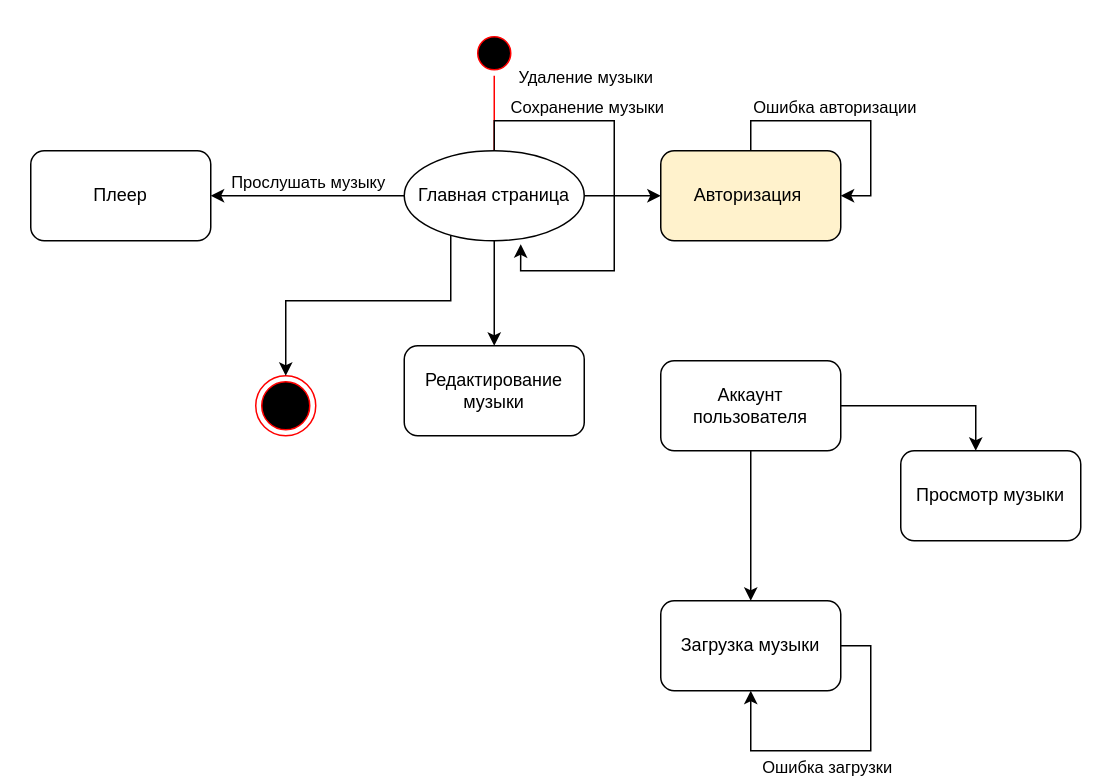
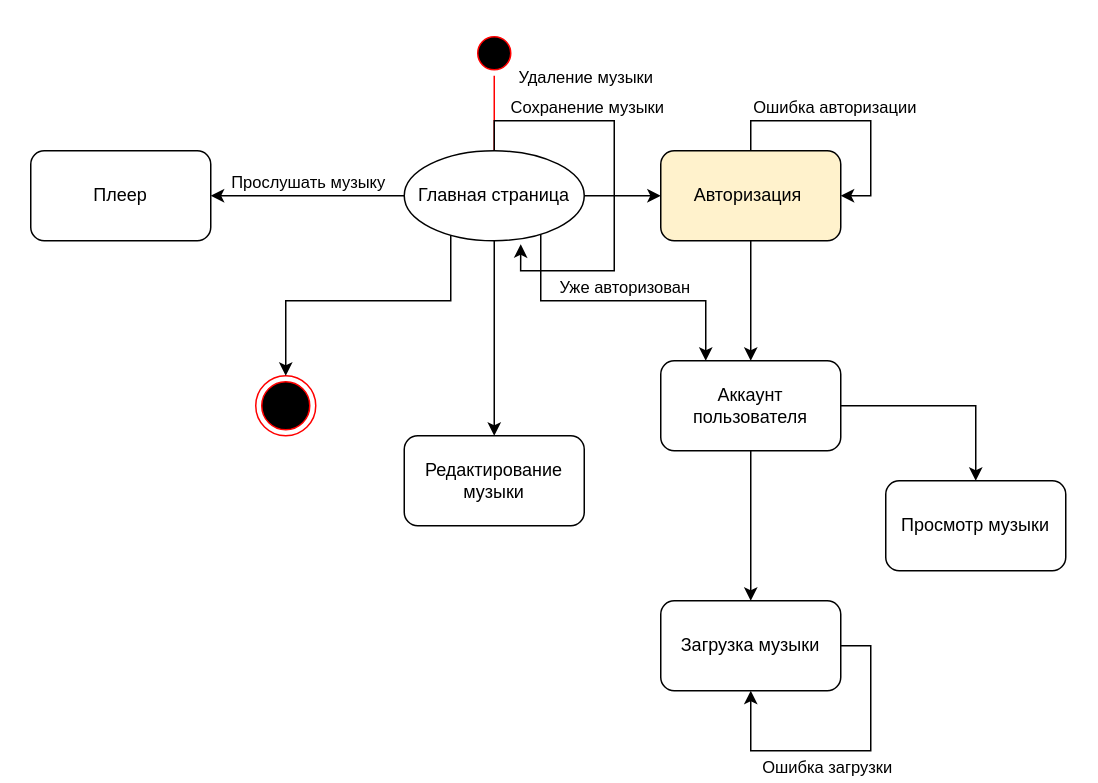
edge "Авторизация" -> "Аккаунт пользователя": added
edge "Главная страница" -> "Аккаунт пользователя": added, label "Уже авторизован"
node "Редактирование музыки": moved (494, 391) -> (494, 481)
node "Просмотр музыки": moved (991, 496) -> (976, 526)
